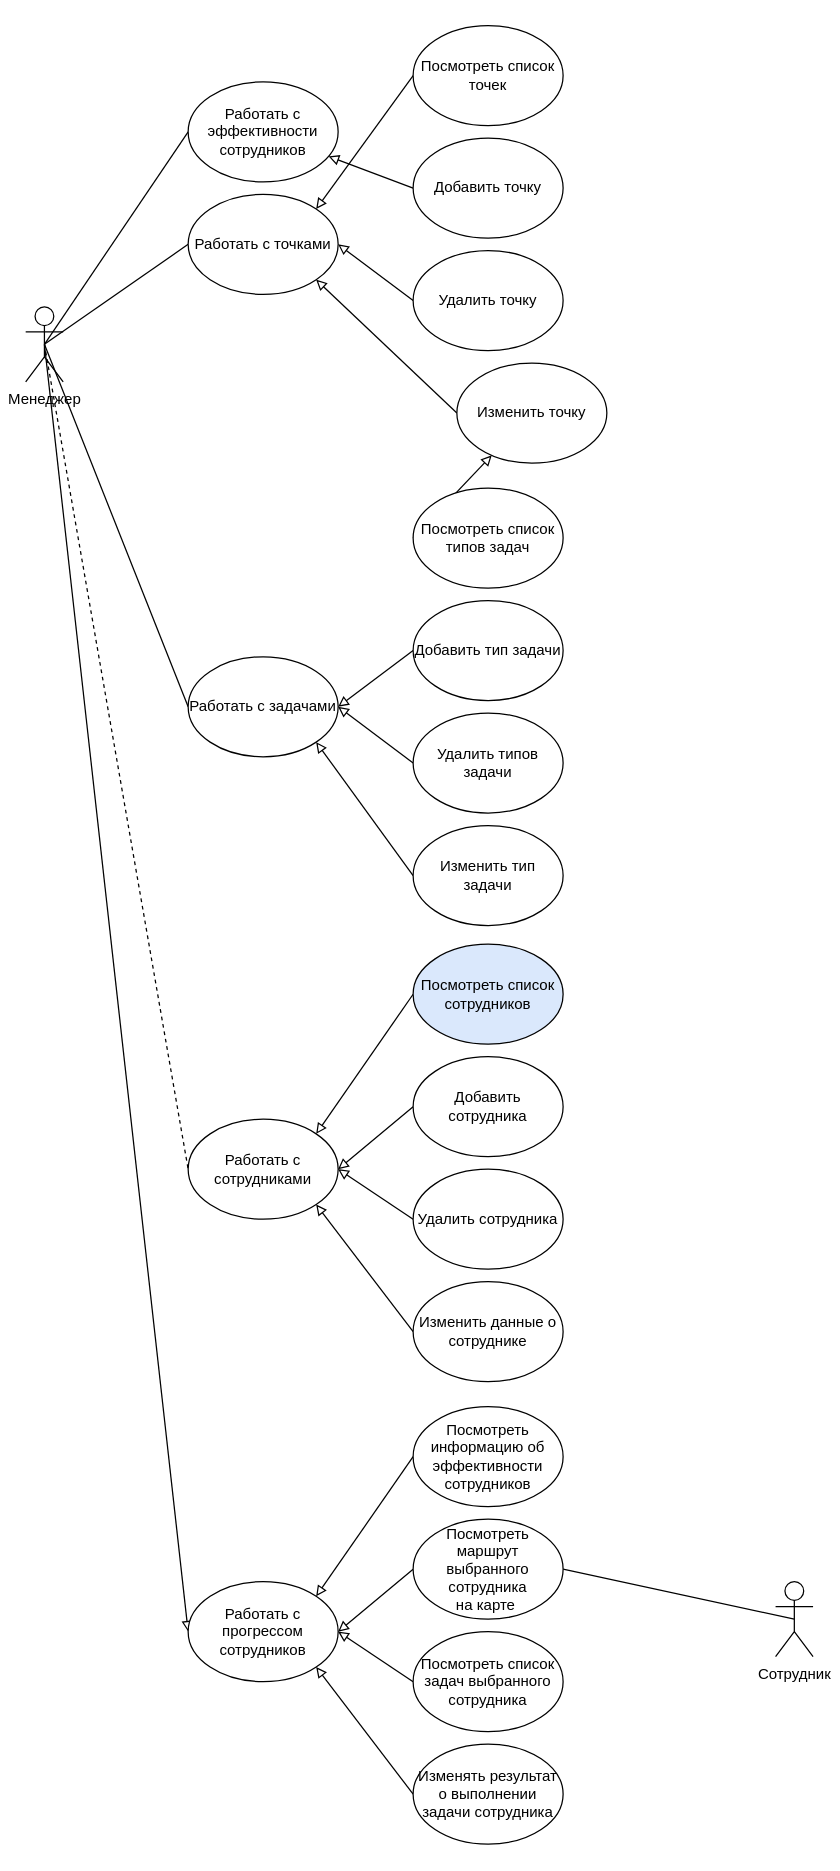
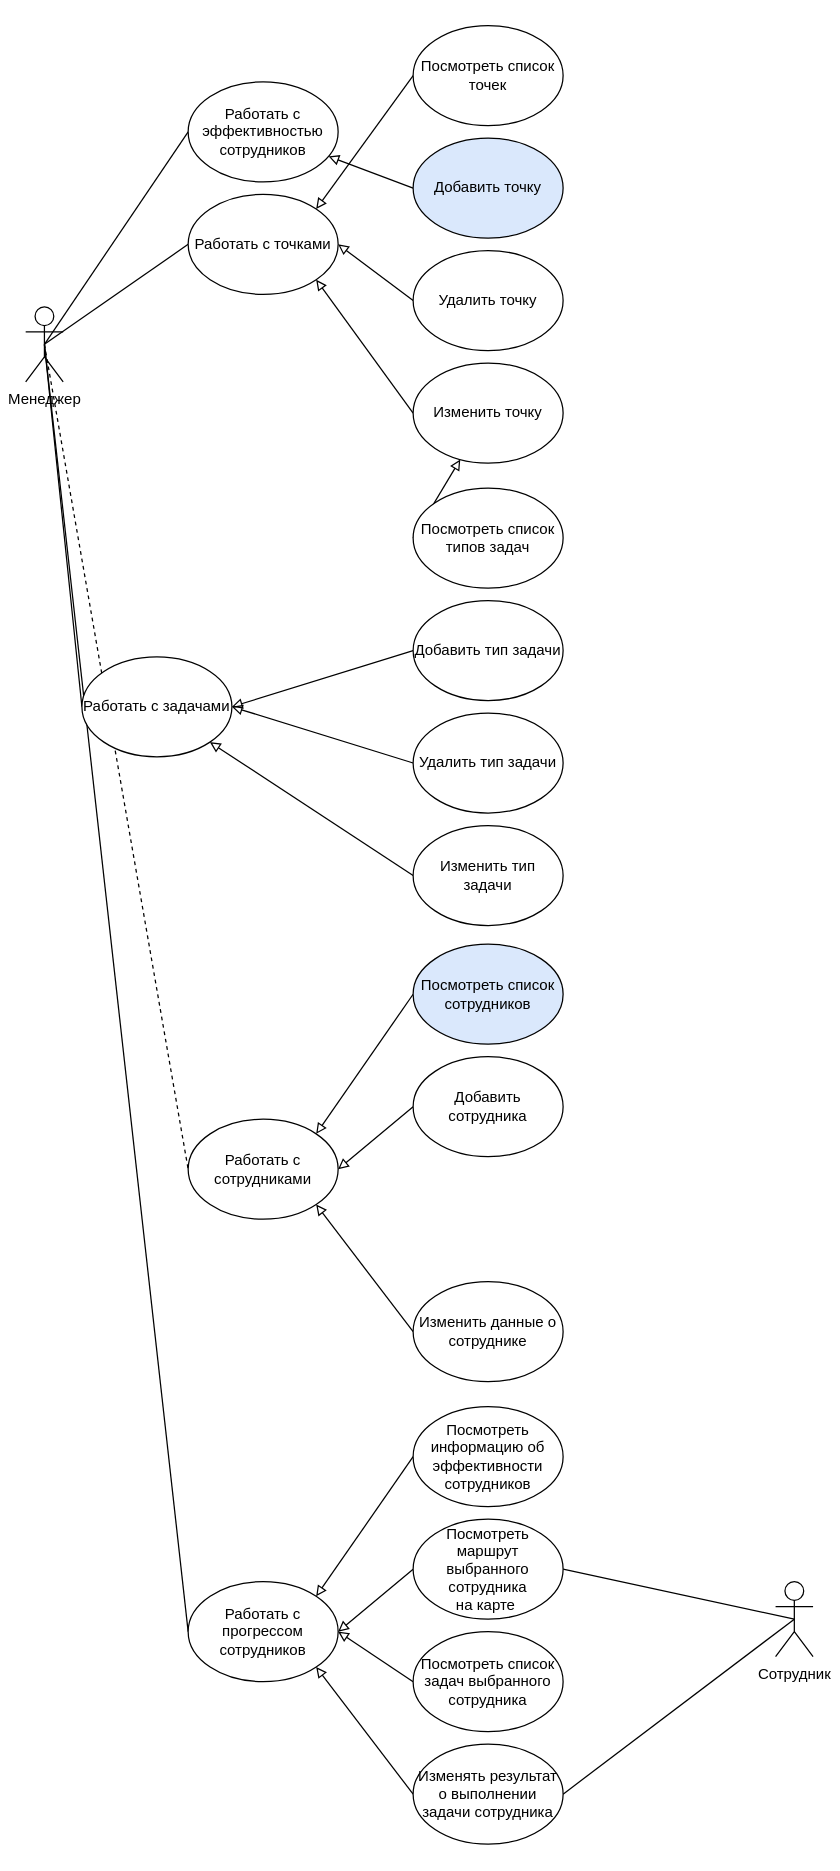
node "Работать с эффективности сотрудников": label "Работать с эффективности сотрудников" -> "Работать с эффективностью сотрудников"
node "Добавить точку": fillcolor #ffffff -> #dae8fc
node "Изменить точку": moved (532, 413) -> (488, 413)
node "Работать с задачами": moved (263, 707) -> (157, 707)
node "Удалить типов задачи": label "Удалить типов задачи" -> "Удалить тип задачи"
edge "Удалить сотрудника" -> "Работать с сотрудниками": removed
node "Удалить сотрудника": removed
edge "Менеджер" -> "Работать с прогрессом сотрудников": arrowhead block -> none
edge "Сотрудник" -- "Изменять результат о выполнении задачи сотрудника": added
